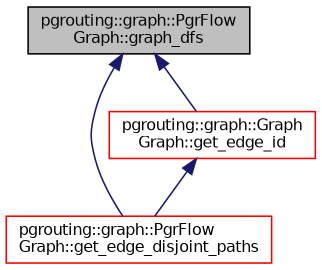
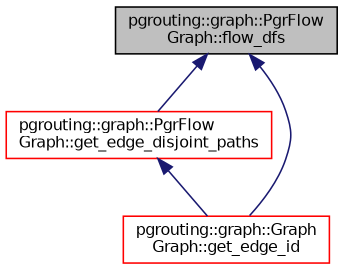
node "pgrouting::graph::PgrFlow Graph::graph_dfs": label "pgrouting::graph::PgrFlow Graph::graph_dfs" -> "pgrouting::graph::PgrFlow Graph::flow_dfs"
edge "pgrouting::graph::PgrFlow Graph::get_edge_disjoint_paths" -> "pgrouting::graph::Graph Graph::get_edge_id": reversed
